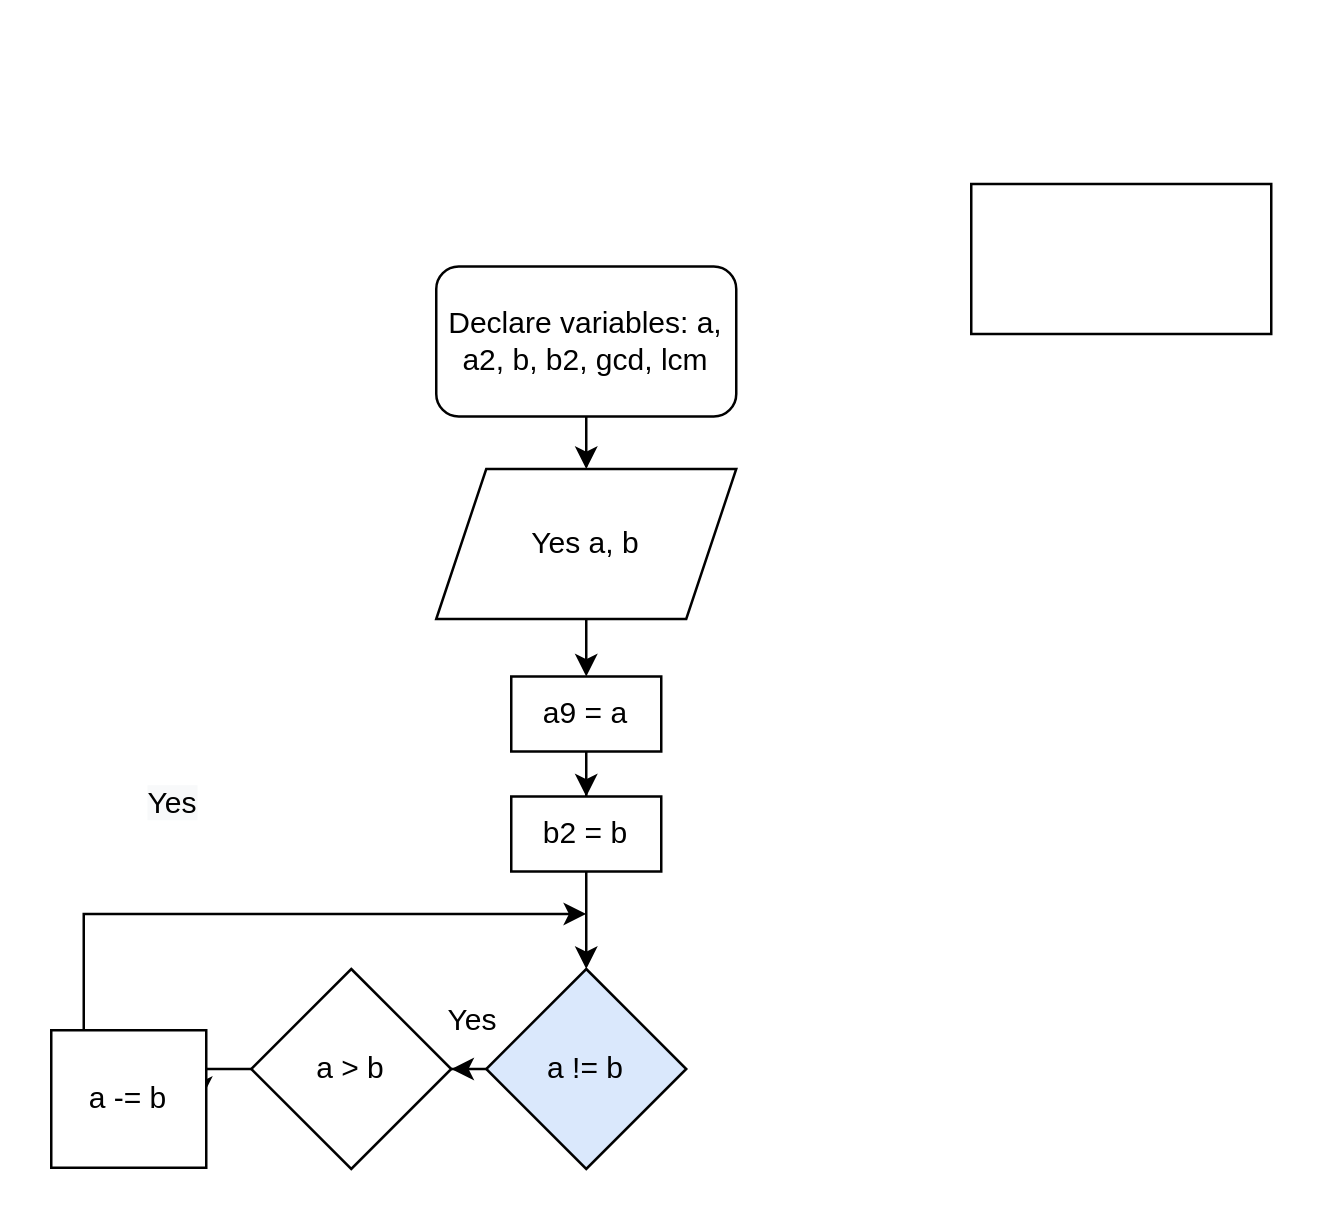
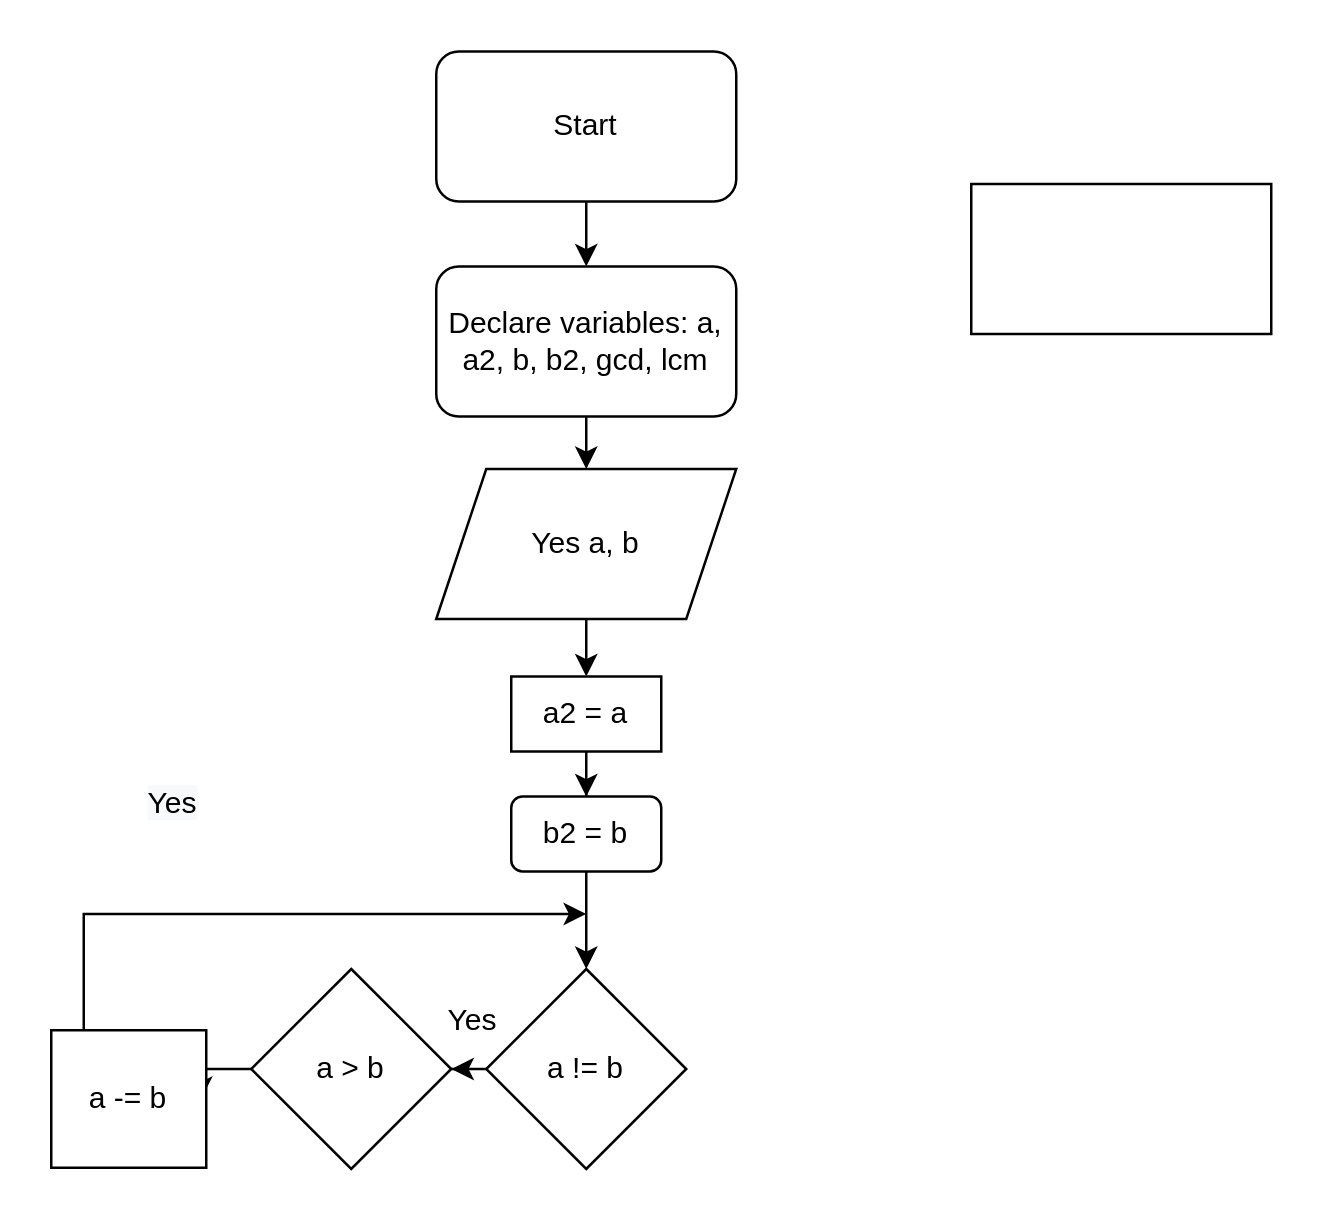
node "Start": added
edge "Start" -> "Declare variables: a, a2, b, b2, gcd, lcm": added
node "a9 = a": label "a9 = a" -> "a2 = a"
node "b2 = b": shape rectangle -> rounded rectangle
node "a != b": fillcolor #dae8fc -> #ffffff
